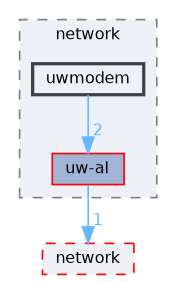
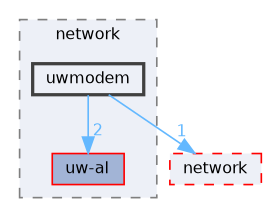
edge "uw-al" -> "network": now "uwmodem" -> "network"
